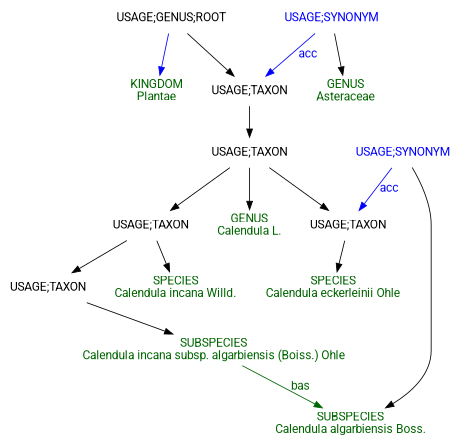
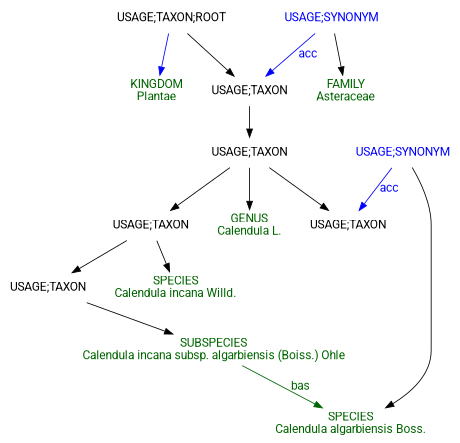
node "USAGE;GENUS;ROOT": label "USAGE;GENUS;ROOT" -> "USAGE;TAXON;ROOT"
node "GENUS Asteraceae": label "GENUS Asteraceae" -> "FAMILY Asteraceae"
node "SPECIES Calendula eckerleinii Ohle": removed
node "SUBSPECIES Calendula algarbiensis Boss.": label "SUBSPECIES Calendula algarbiensis Boss." -> "SPECIES Calendula algarbiensis Boss."
